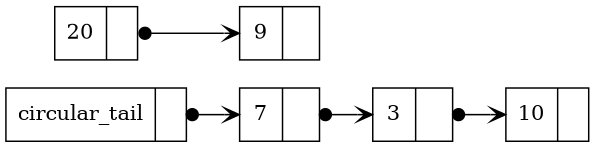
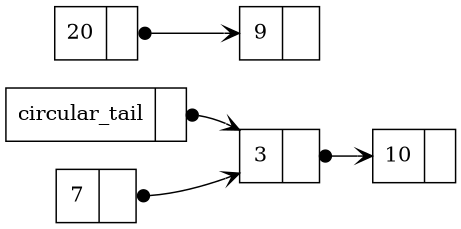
edge "circular_tail" -- "7": now "circular_tail" -- "3"
